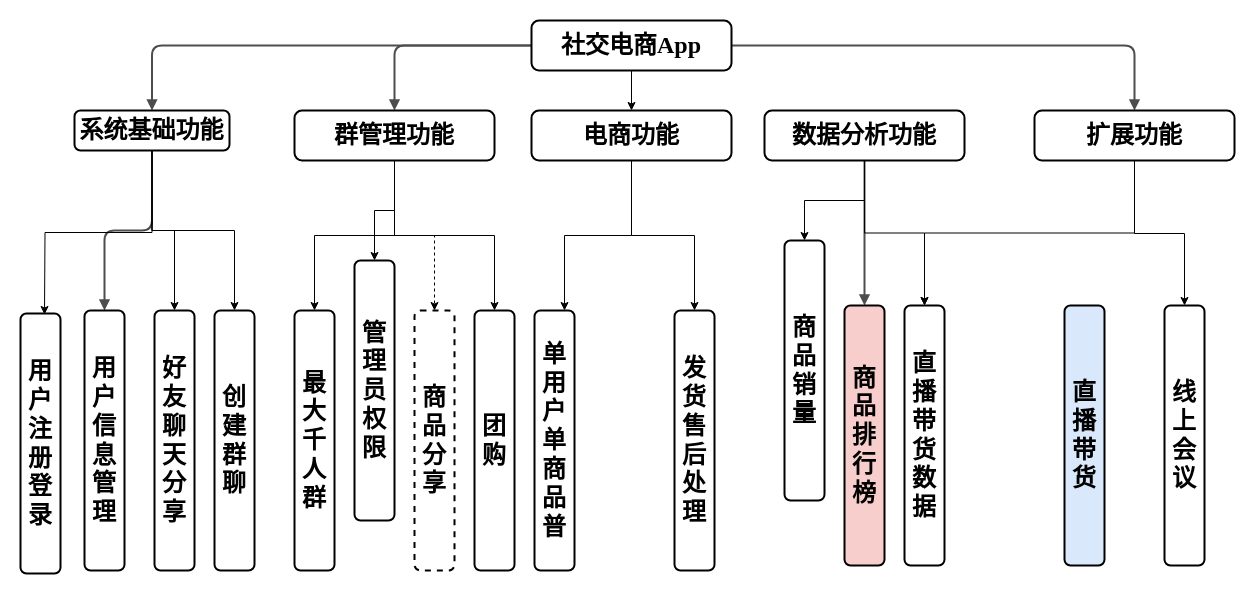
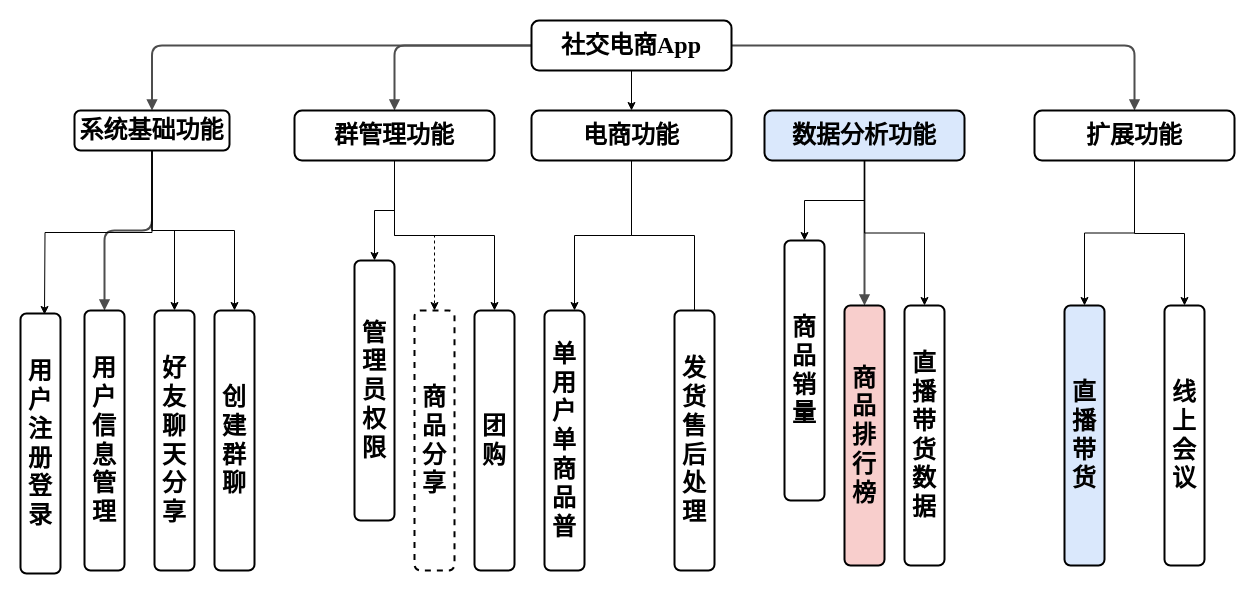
node "数据分析功能": fillcolor #ffffff -> #dae8fc
edge "扩展功能" -> "直播带货数据": now "扩展功能" -> "直播带货"
edge "群管理功能" -> "最大千人群": removed
edge "电商功能" -> "发货售后处理": arrowhead classic -> none
node "最大千人群": removed
node "单用户单商品普": moved (555, 441) -> (565, 441)
